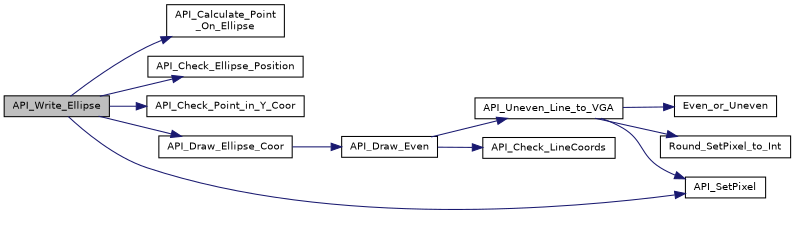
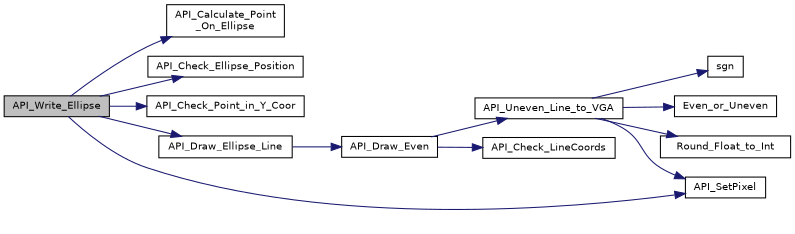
node "sgn": added
node "API_Draw_Ellipse_Coor": label "API_Draw_Ellipse_Coor" -> "API_Draw_Ellipse_Line"
node "Round_SetPixel_to_Int": label "Round_SetPixel_to_Int" -> "Round_Float_to_Int"
